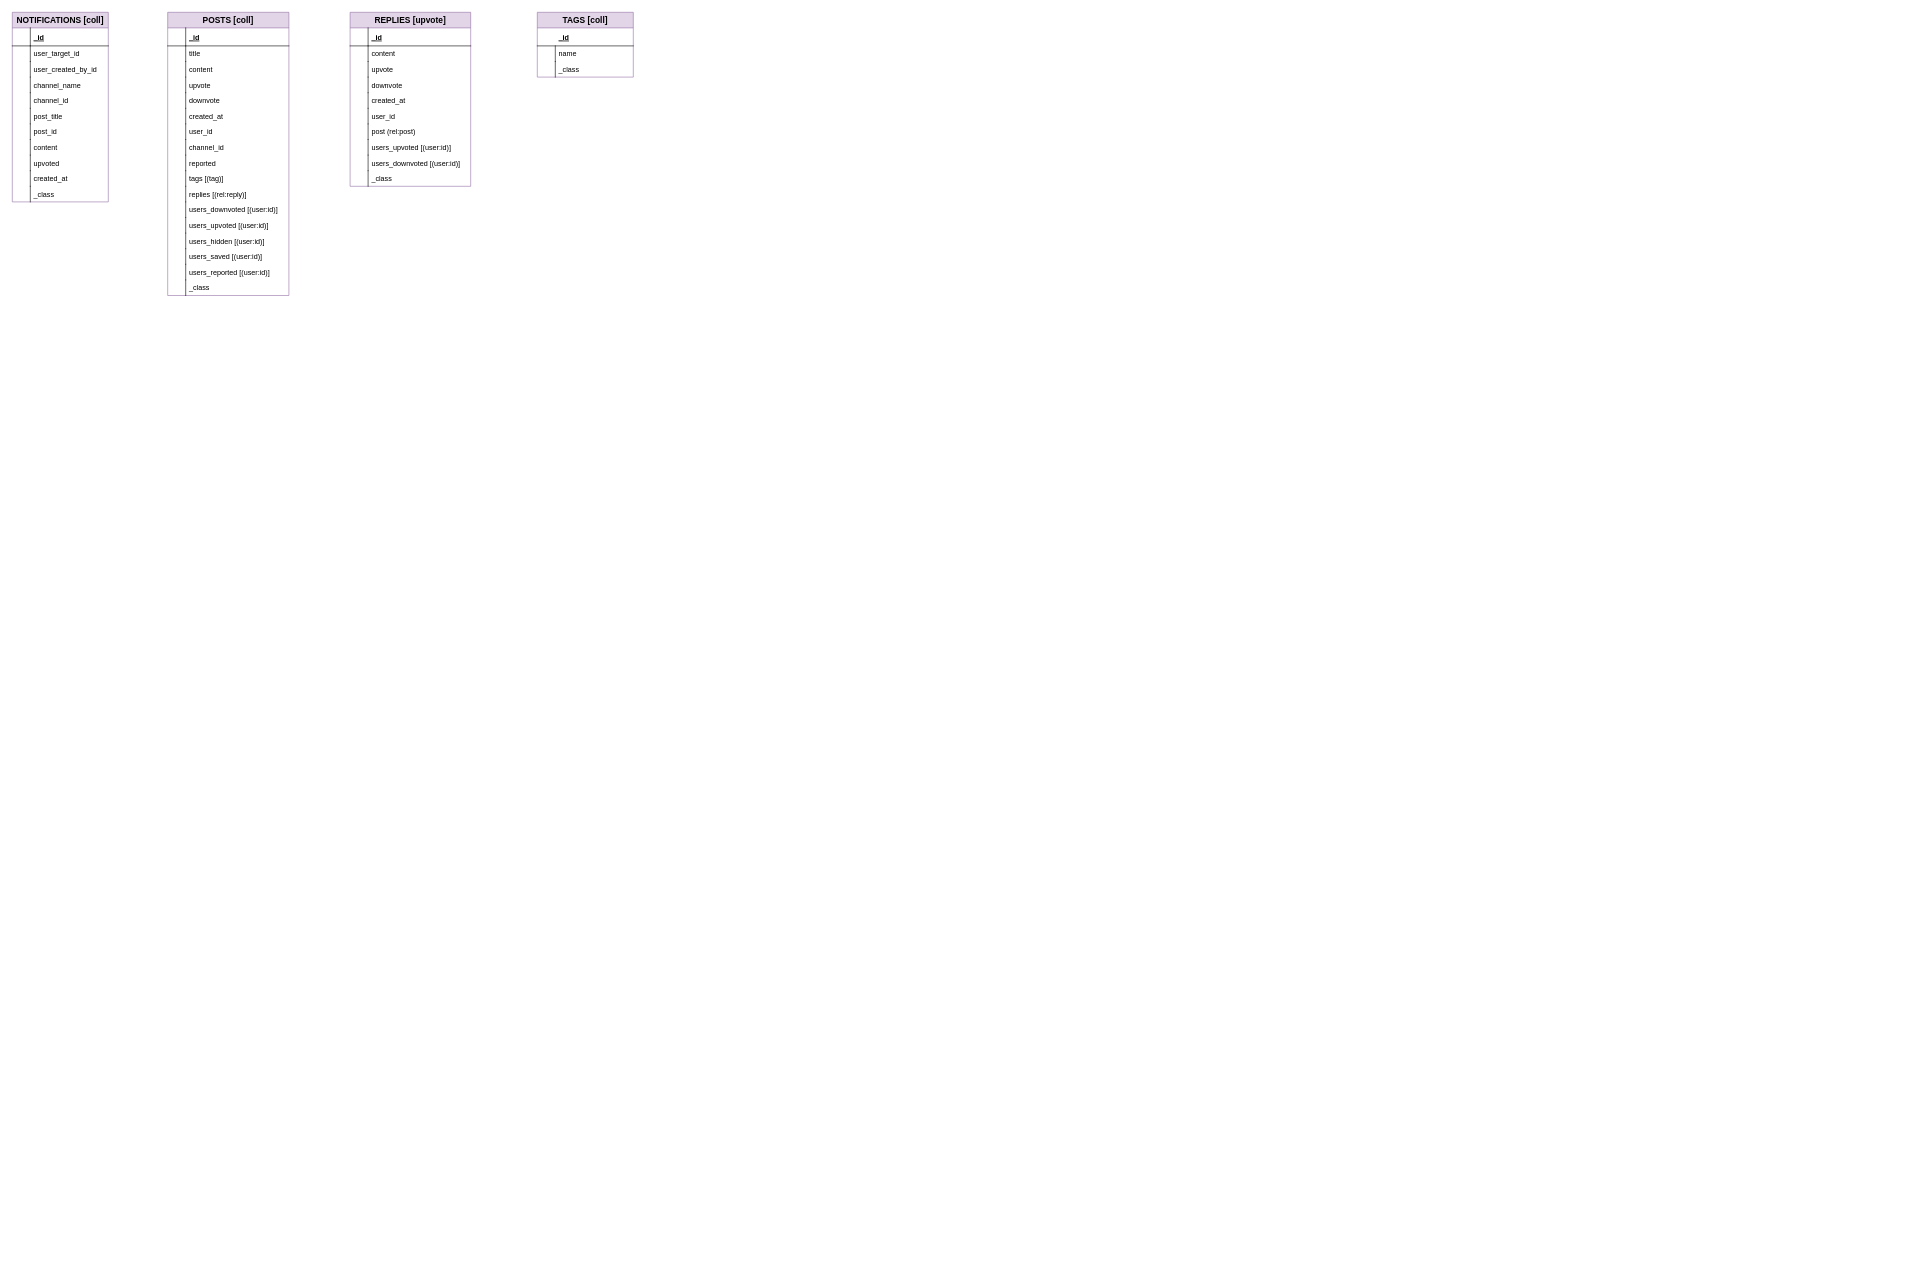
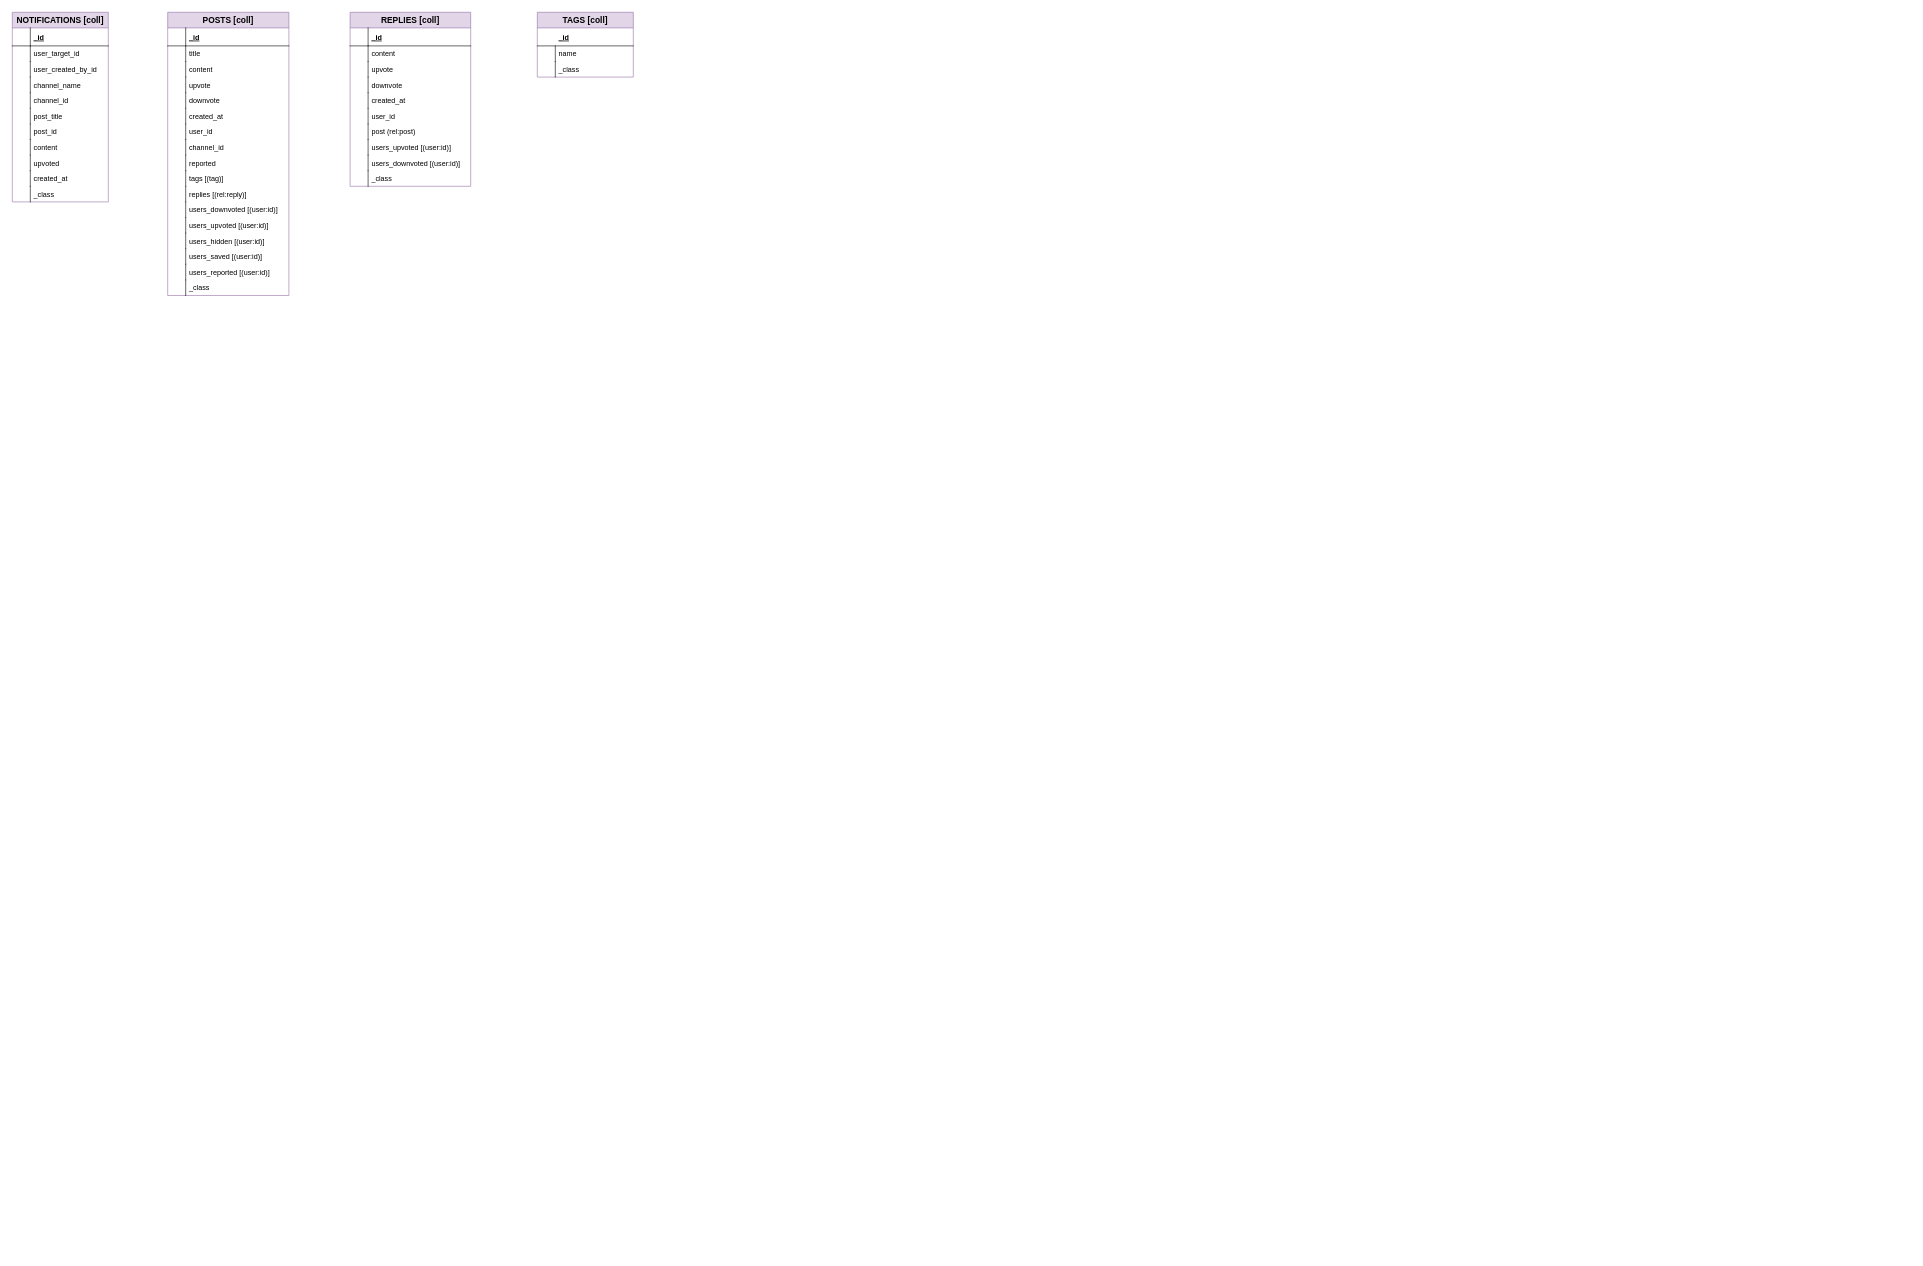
node "REPLIES [upvote]": label "REPLIES [upvote]" -> "REPLIES [coll]"
